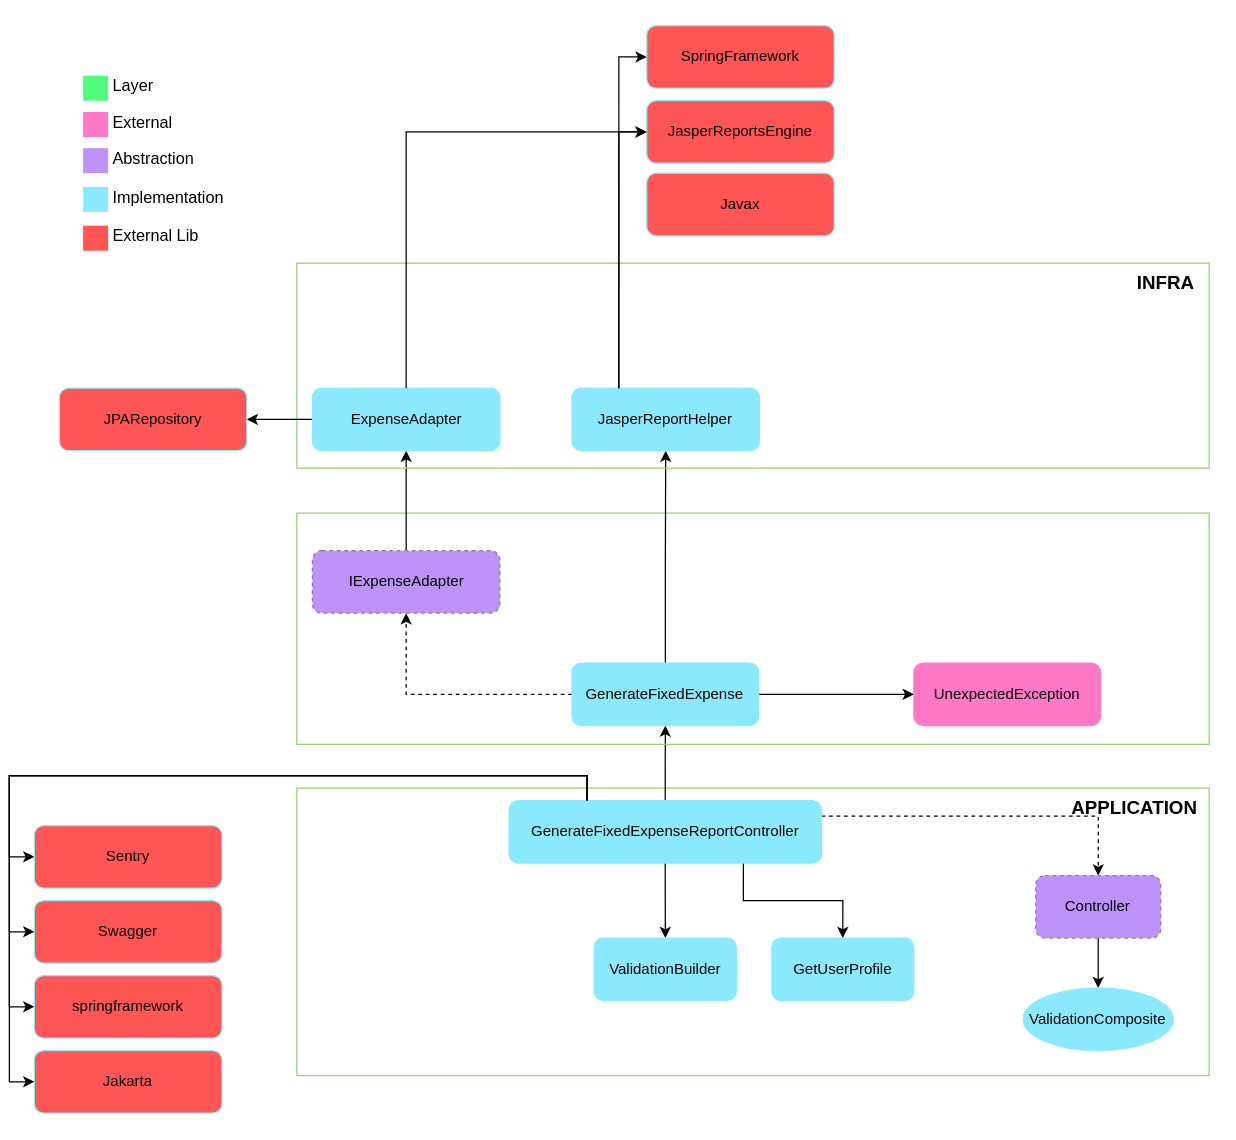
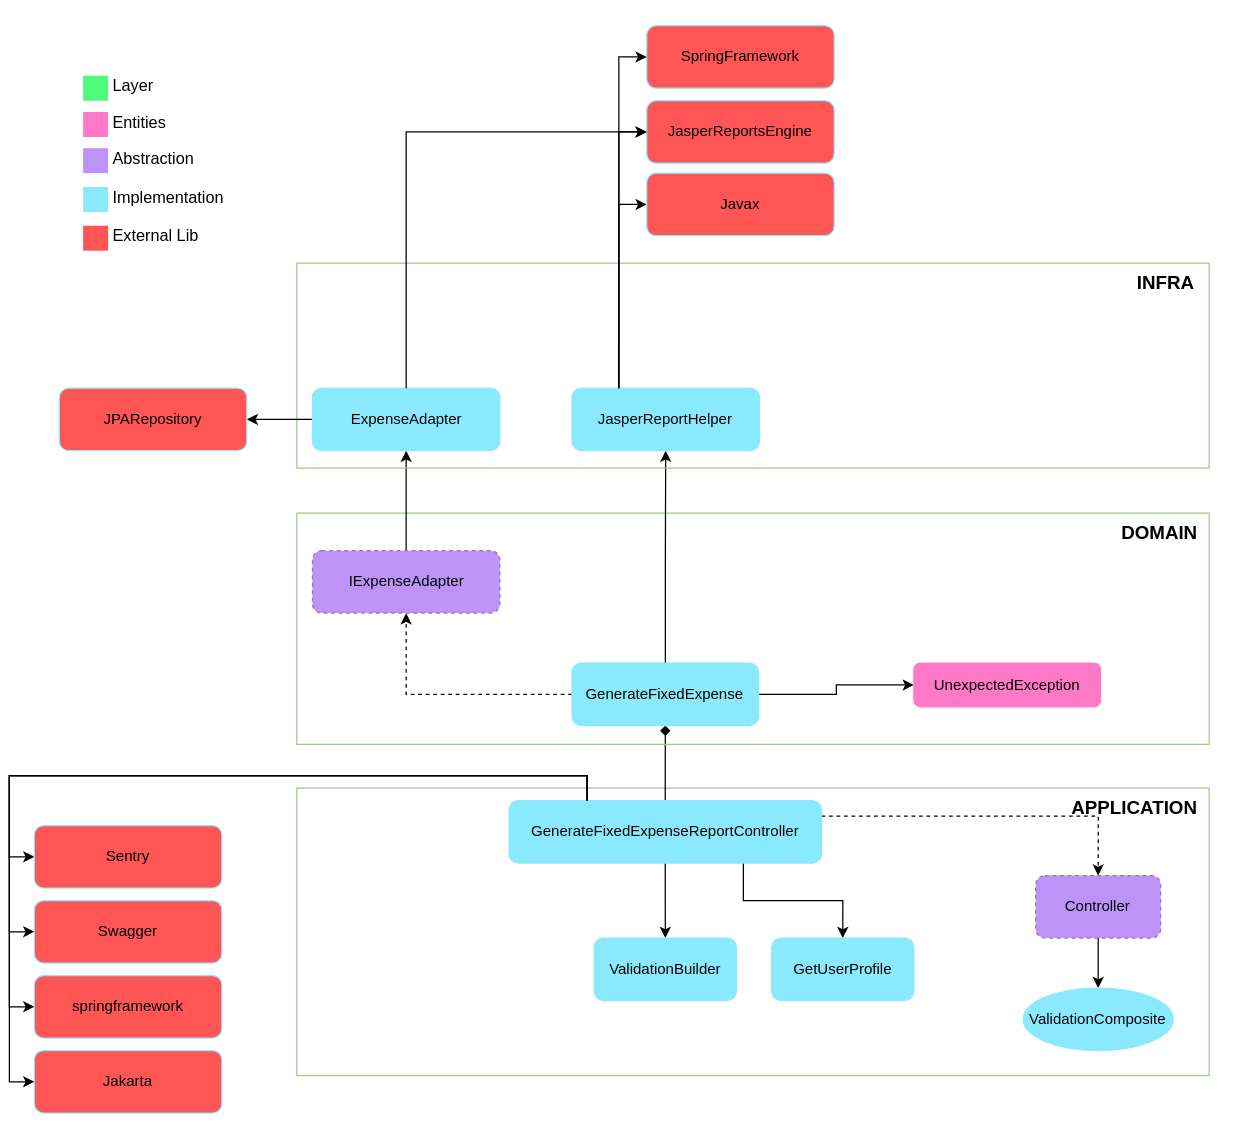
node "External": label "External" -> "Entities"
edge "JasperReportHelper" -> "Javax": added
node "DOMAIN": added
node "UnexpectedException": size 187x63 -> 187x44
edge "GenerateFixedExpenseReportController" -> "GenerateFixedExpense": arrowhead classic -> diamond
